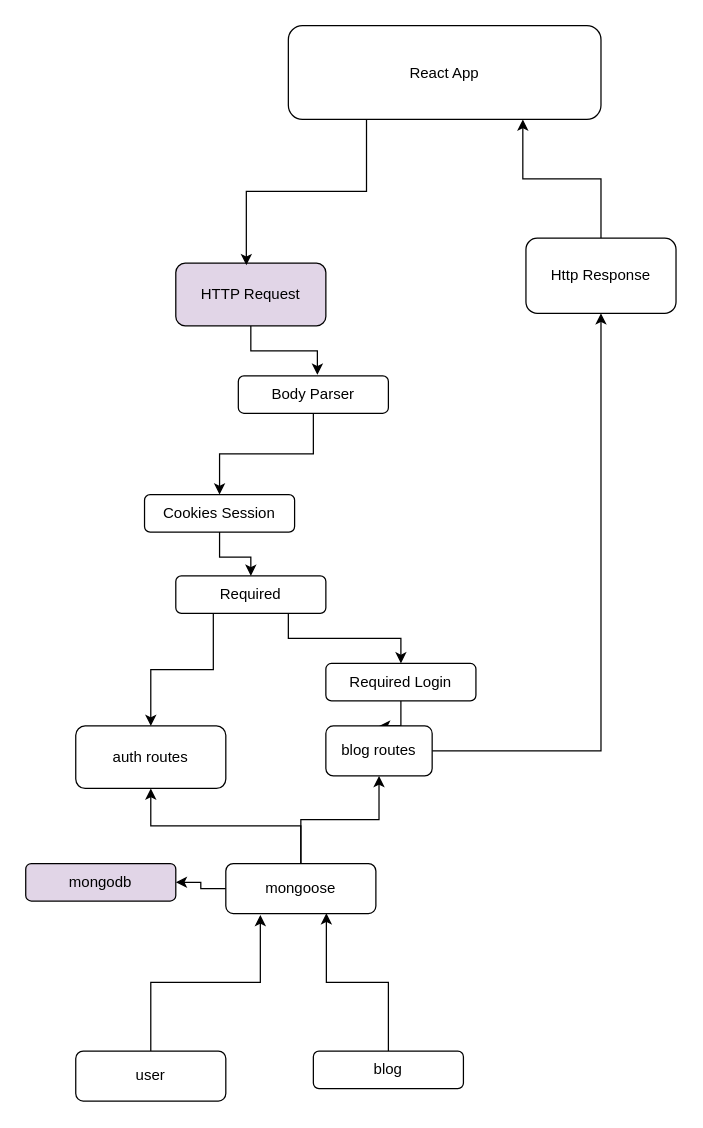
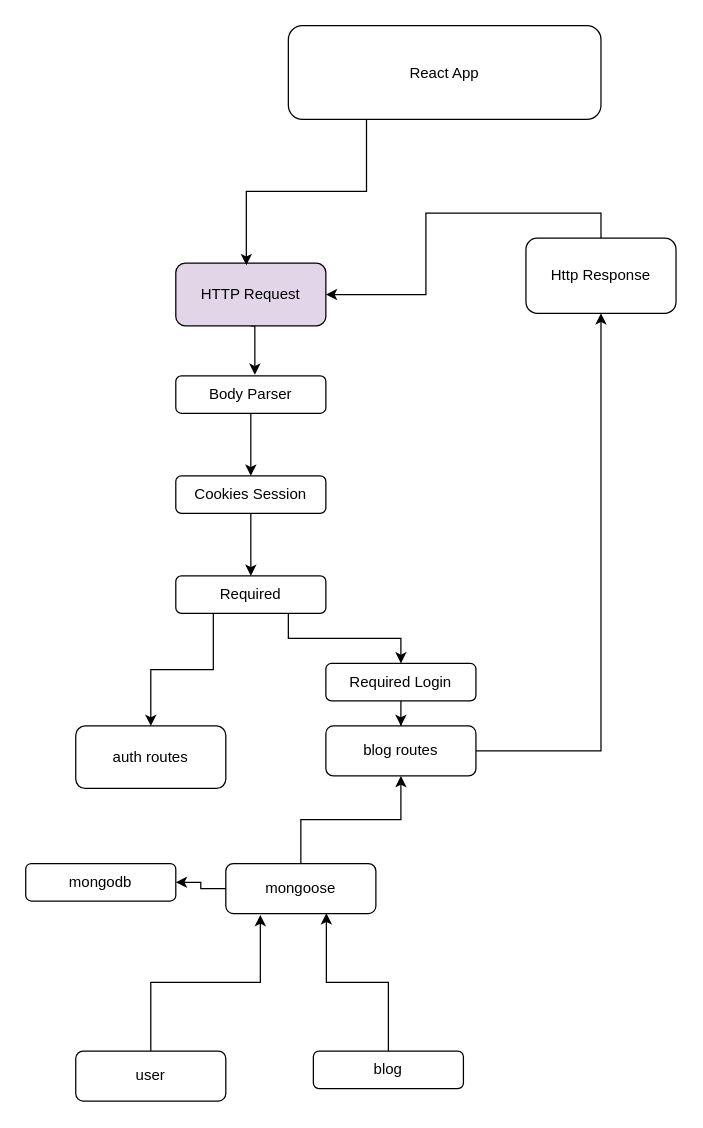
edge "Http Response" -> "React App": now "Http Response" -> "HTTP Request"
node "Body Parser": moved (313, 394) -> (251, 394)
node "Cookies Session": moved (219, 513) -> (251, 494)
node "blog routes": size 106x50 -> 150x50
edge "mongoose" -> "auth routes": removed
node "mongodb": fillcolor #e1d5e7 -> #ffffff
